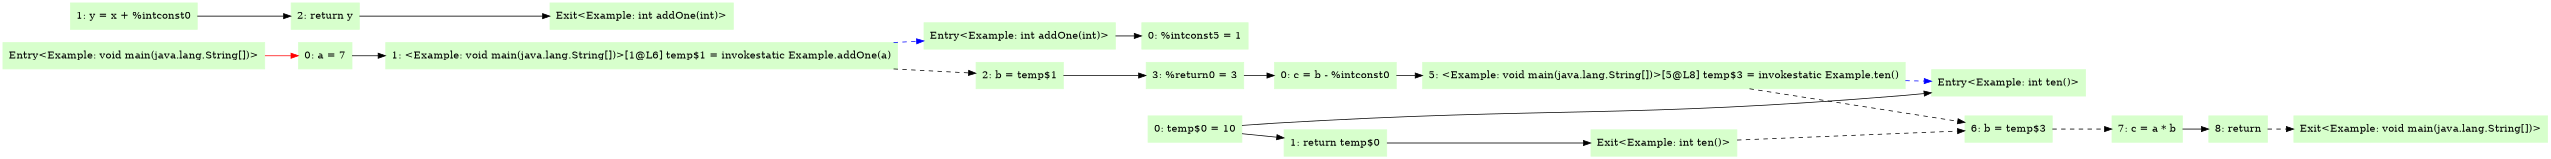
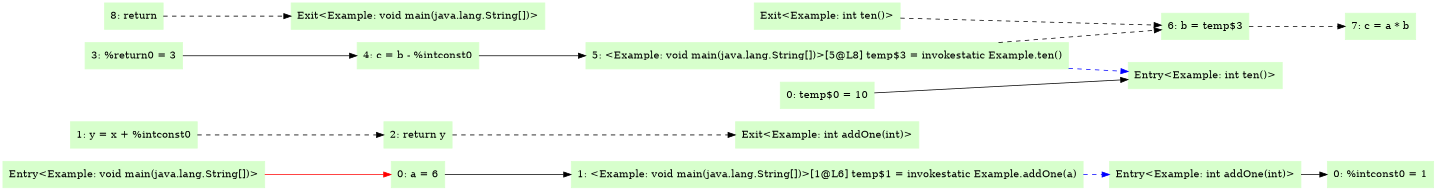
edge "1: y = x + %intconst0" -> "2: return y": style solid -> dashed
edge "2: return y" -> "Exit<Example: int addOne(int)>": style solid -> dashed
node "0: %intconst5 = 1": label "0: %intconst5 = 1" -> "0: %intconst0 = 1"
node "0: a = 7": label "0: a = 7" -> "0: a = 6"
node "2: b = temp$1": removed
node "0: c = b - %intconst0": label "0: c = b - %intconst0" -> "4: c = b - %intconst0"
edge "7: c = a * b" -> "8: return": removed
node "1: return temp$0": removed
